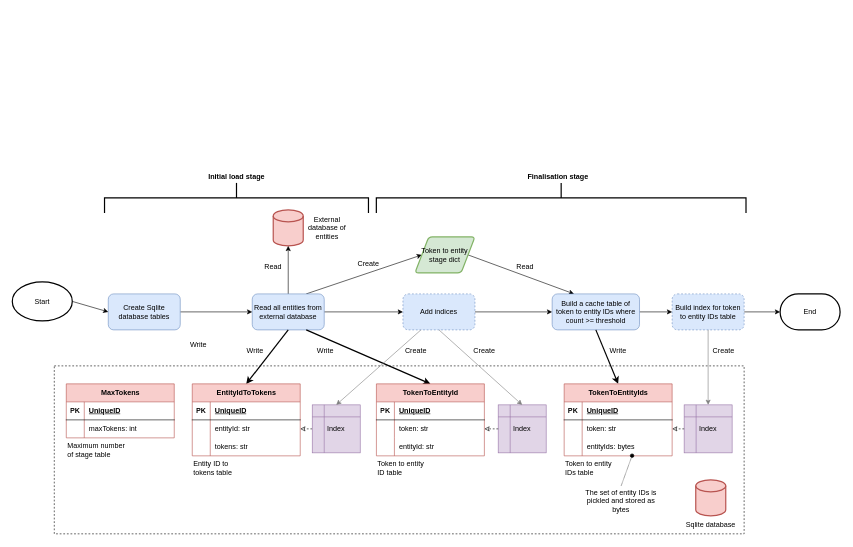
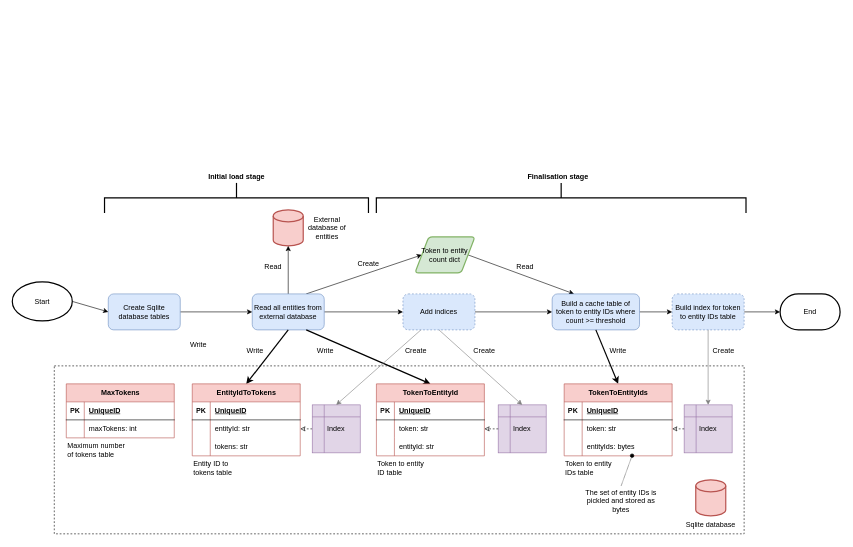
node "Token to entity stage dict": label "Token to entity stage dict" -> "Token to entity count dict"
node "Maximum number of stage table": label "Maximum number of stage table" -> "Maximum number of tokens table"
